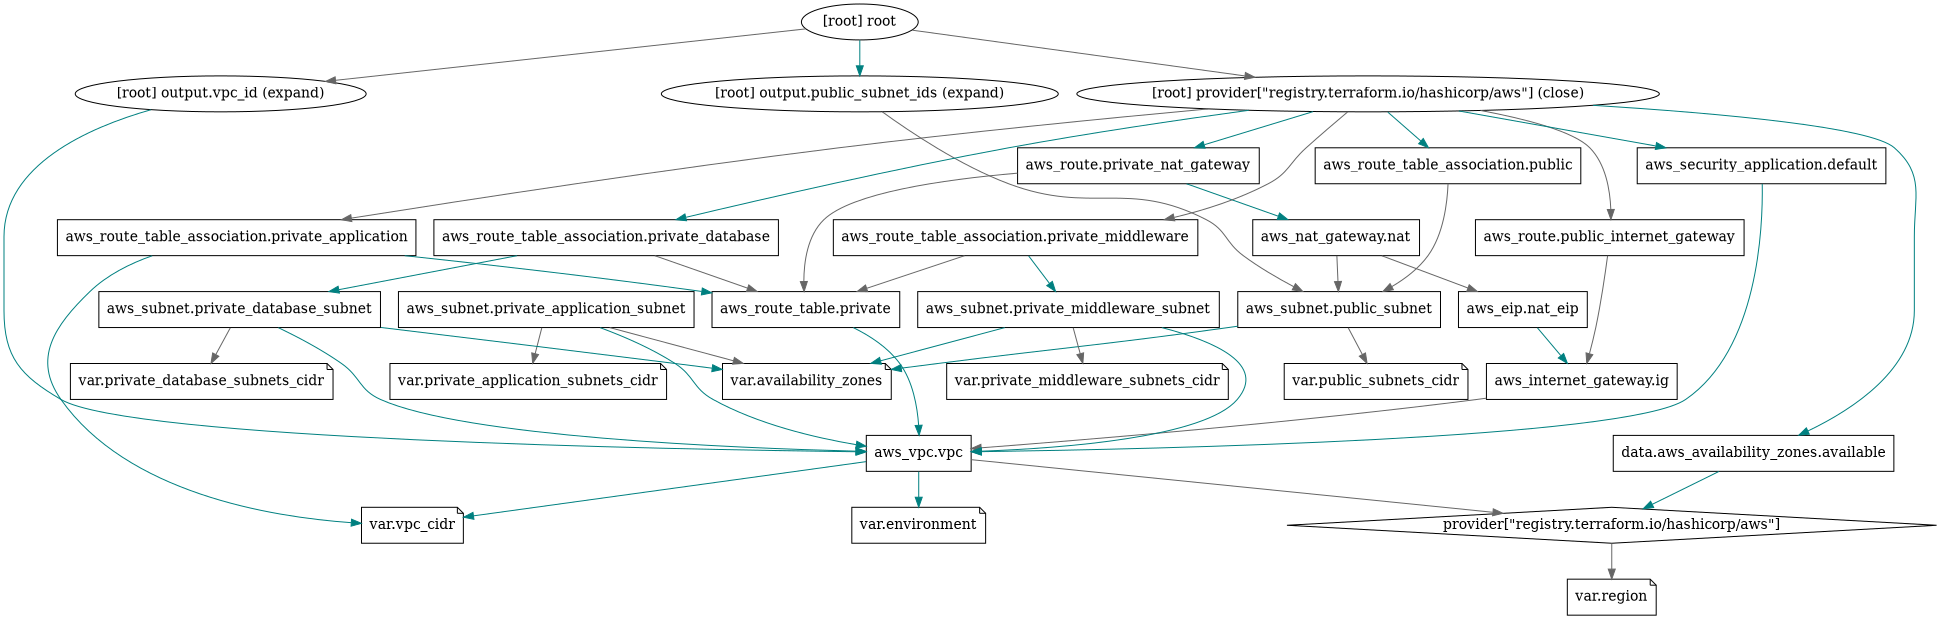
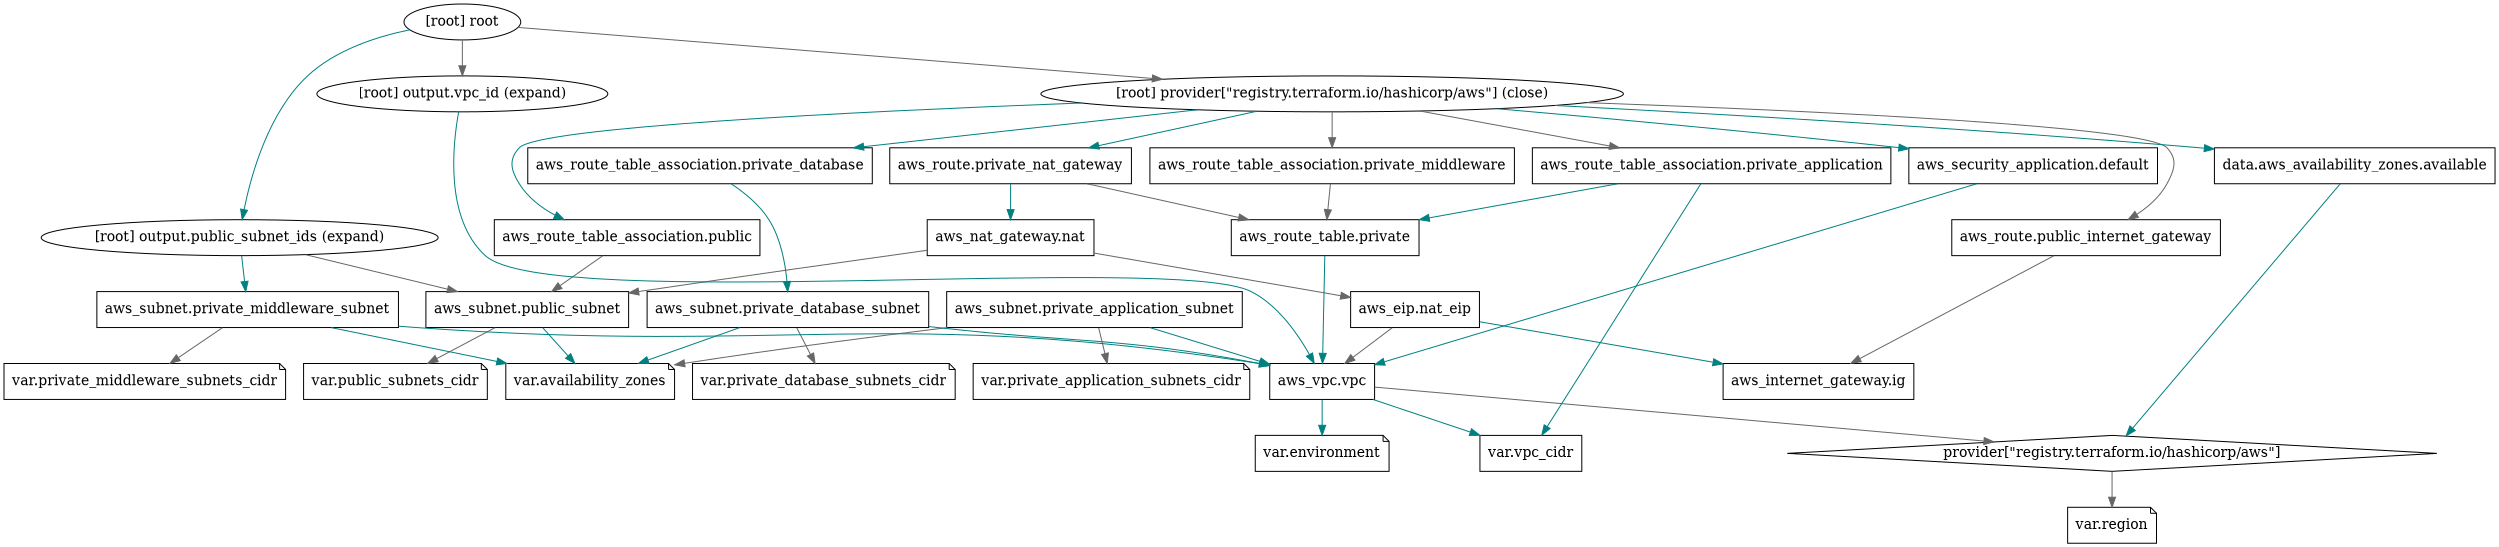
edge "aws_route_table_association.private_middleware" -> "aws_subnet.private_middleware_subnet": now "[root] output.public_subnet_ids (expand)" -> "aws_subnet.private_middleware_subnet"
edge "aws_route_table_association.private_database" -> "aws_route_table.private": removed
edge "aws_internet_gateway.ig" -> "aws_vpc.vpc": now "aws_eip.nat_eip" -> "aws_vpc.vpc"
node "var.vpc_cidr": shape note -> box
